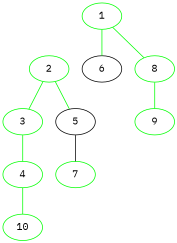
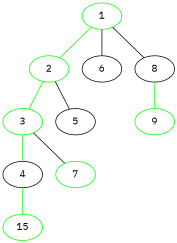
edge "1" -- "2": added
edge "1" -- "8": color green -> black
edge "1" -- "6": color green -> black
node "8": color green -> black
edge "2" -- "5": color green -> black
edge "5" -- "7": now "3" -- "7"
node "4": color green -> black
node "10": label "10" -> "15"
